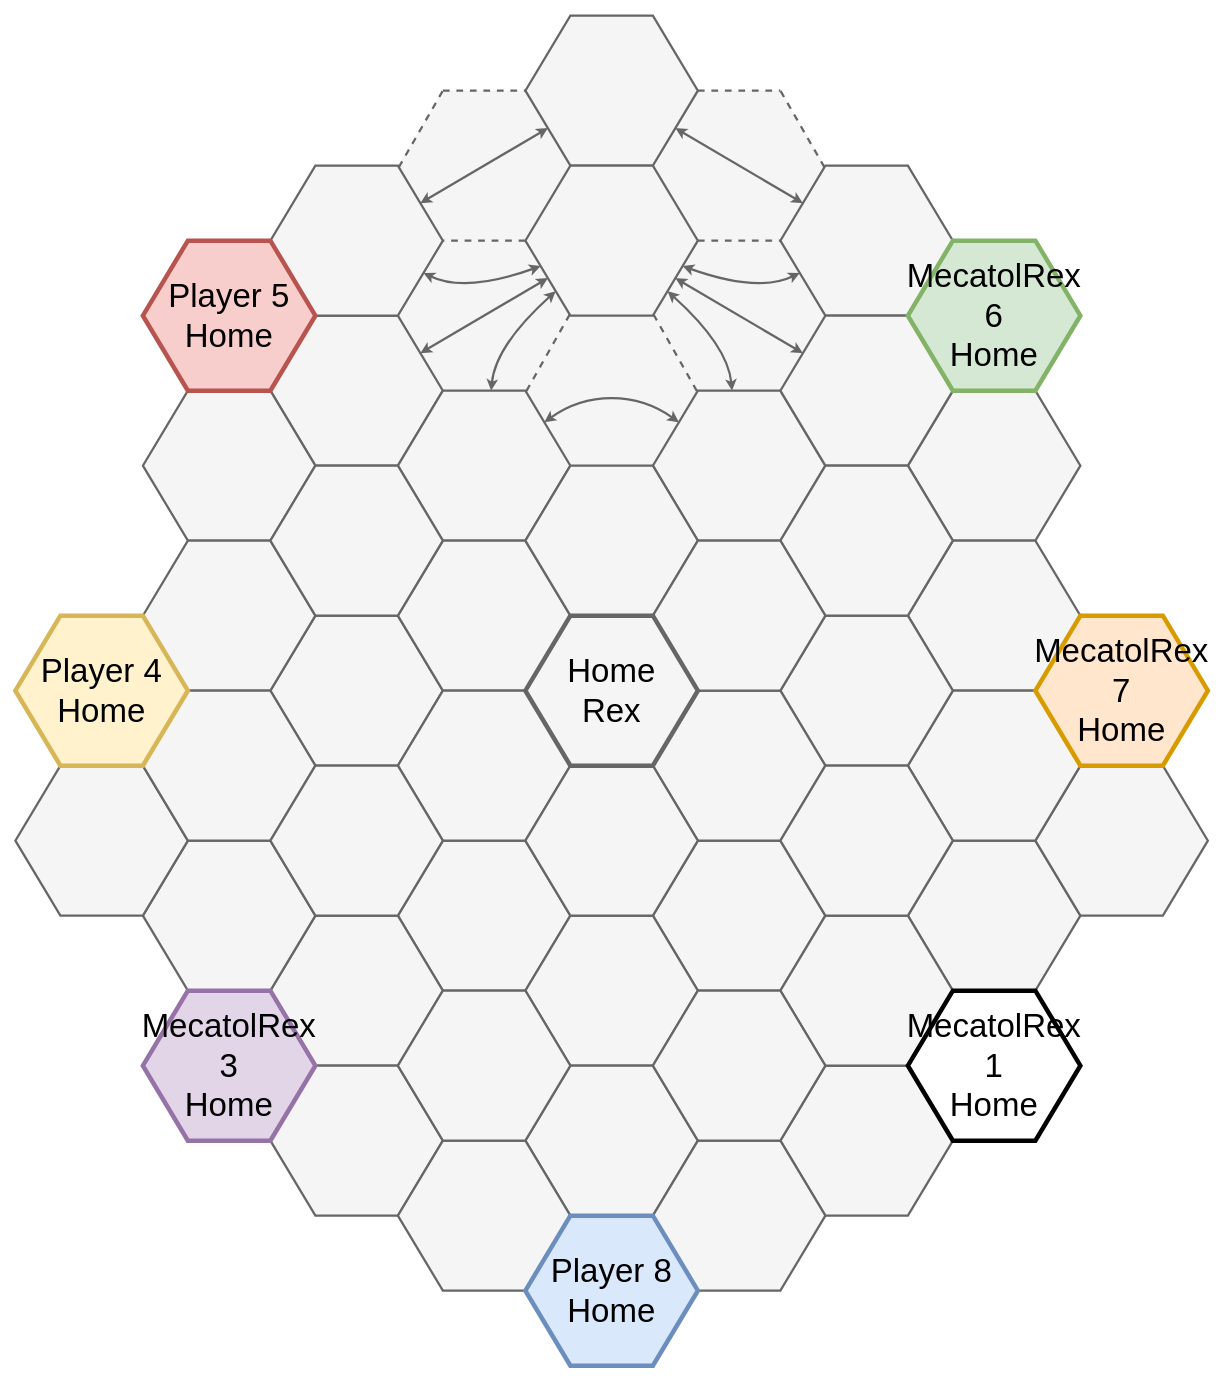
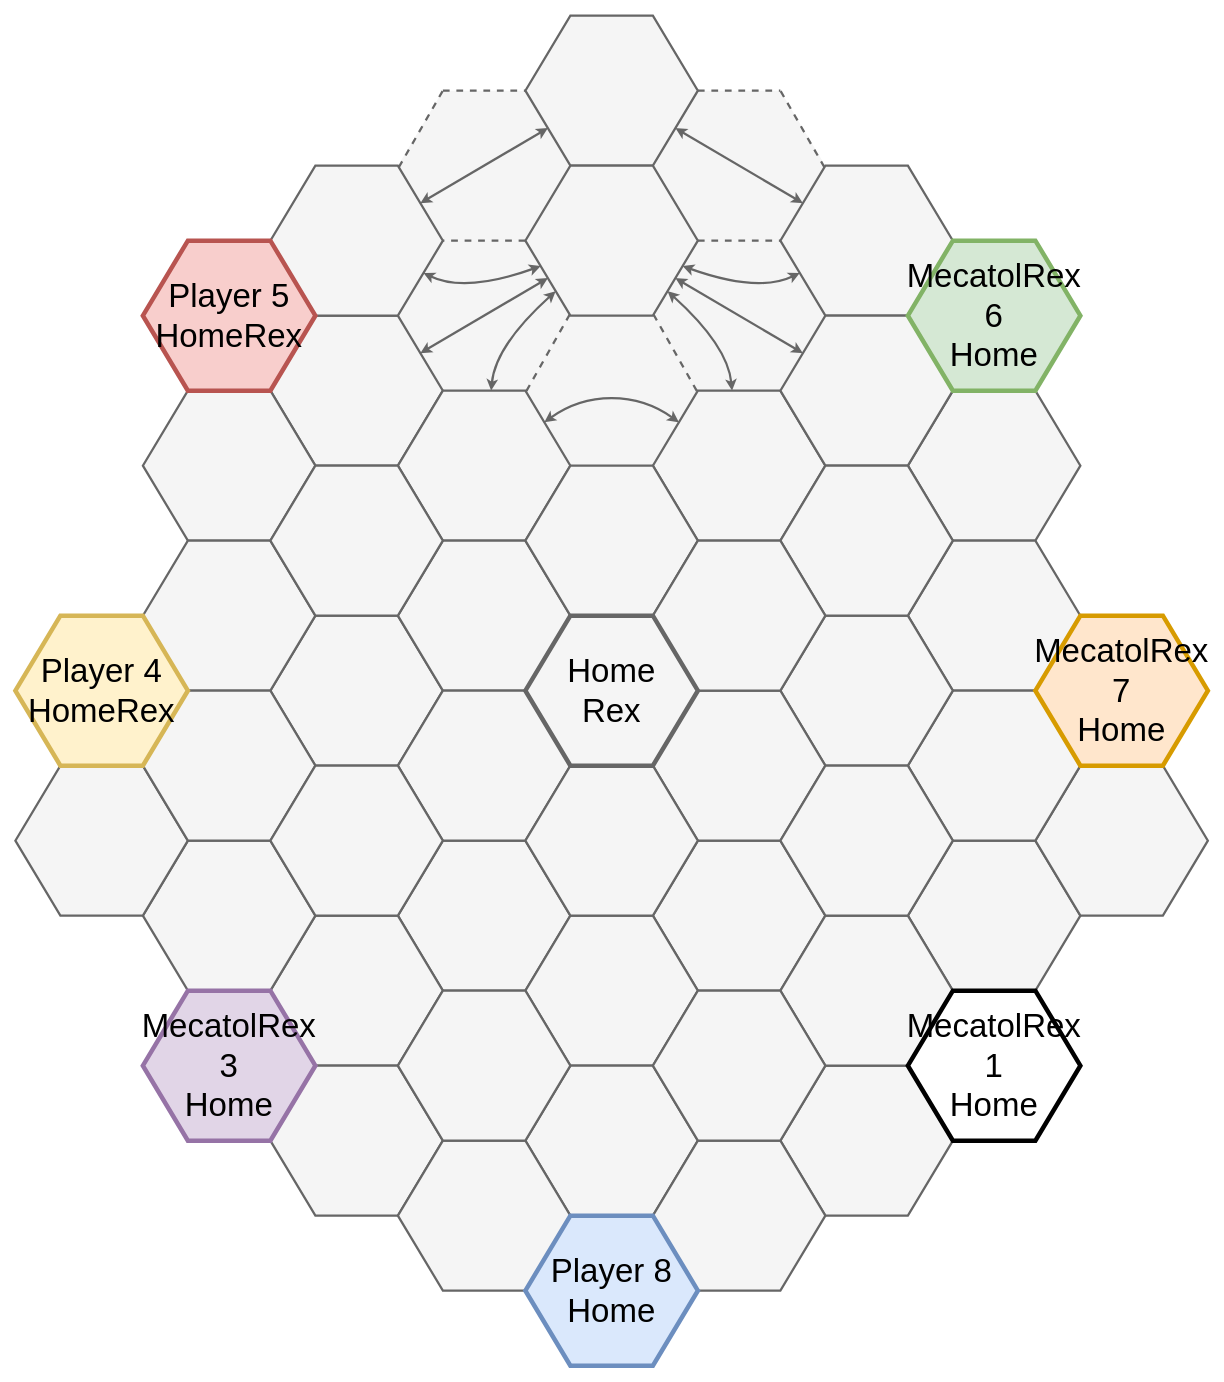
node "Player 5Home": label "Player 5Home" -> "Player 5HomeRex"
node "Player 4Home": label "Player 4Home" -> "Player 4HomeRex"
